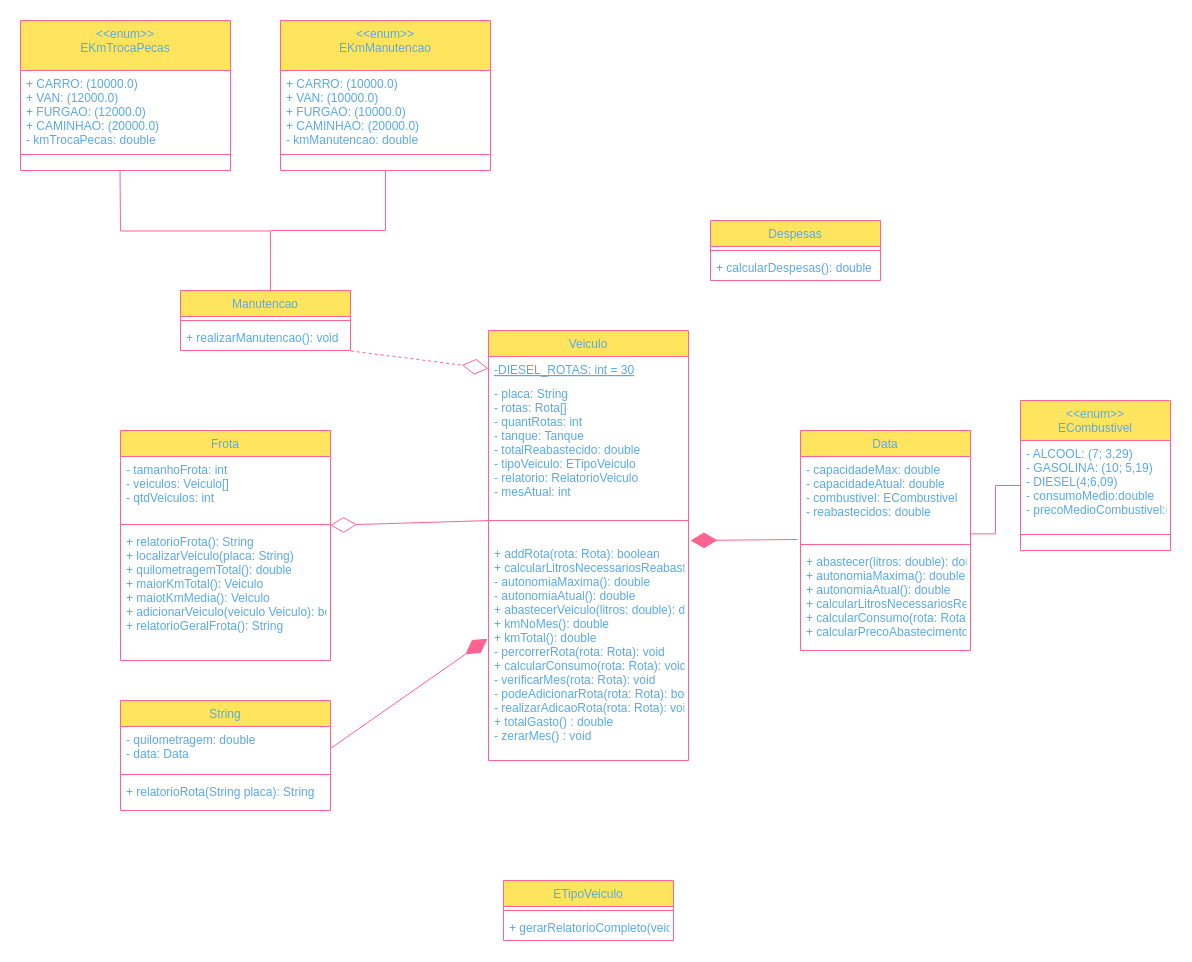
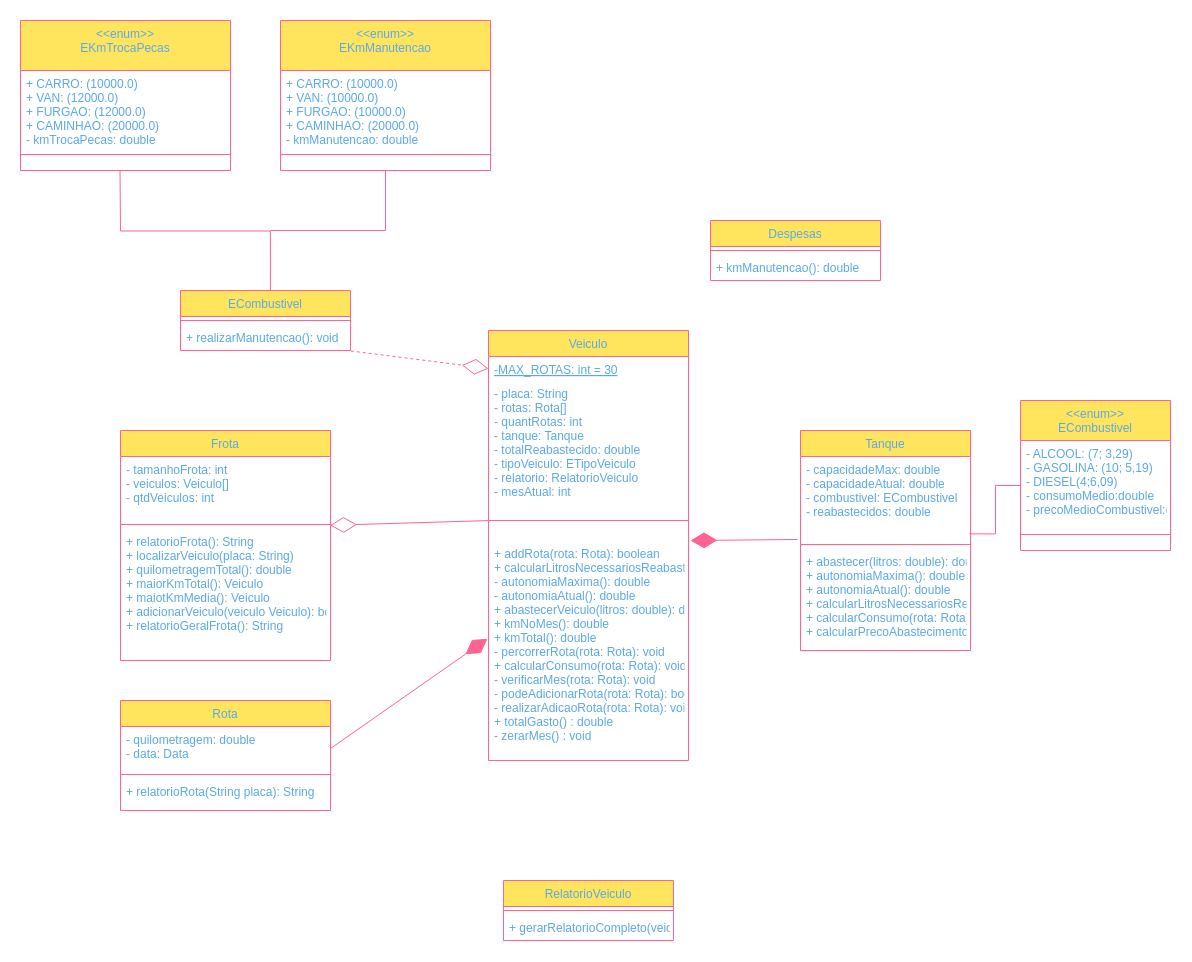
node "+ calcularDespesas(): double": label "+ calcularDespesas(): double" -> "+ kmManutencao(): double"
node "Manutencao": label "Manutencao" -> "ECombustivel"
node "-DIESEL_ROTAS: int = 30": label "-DIESEL_ROTAS: int = 30" -> "-MAX_ROTAS: int = 30"
node "Data": label "Data" -> "Tanque"
node "String": label "String" -> "Rota"
node "ETipoVeiculo": label "ETipoVeiculo" -> "RelatorioVeiculo"
